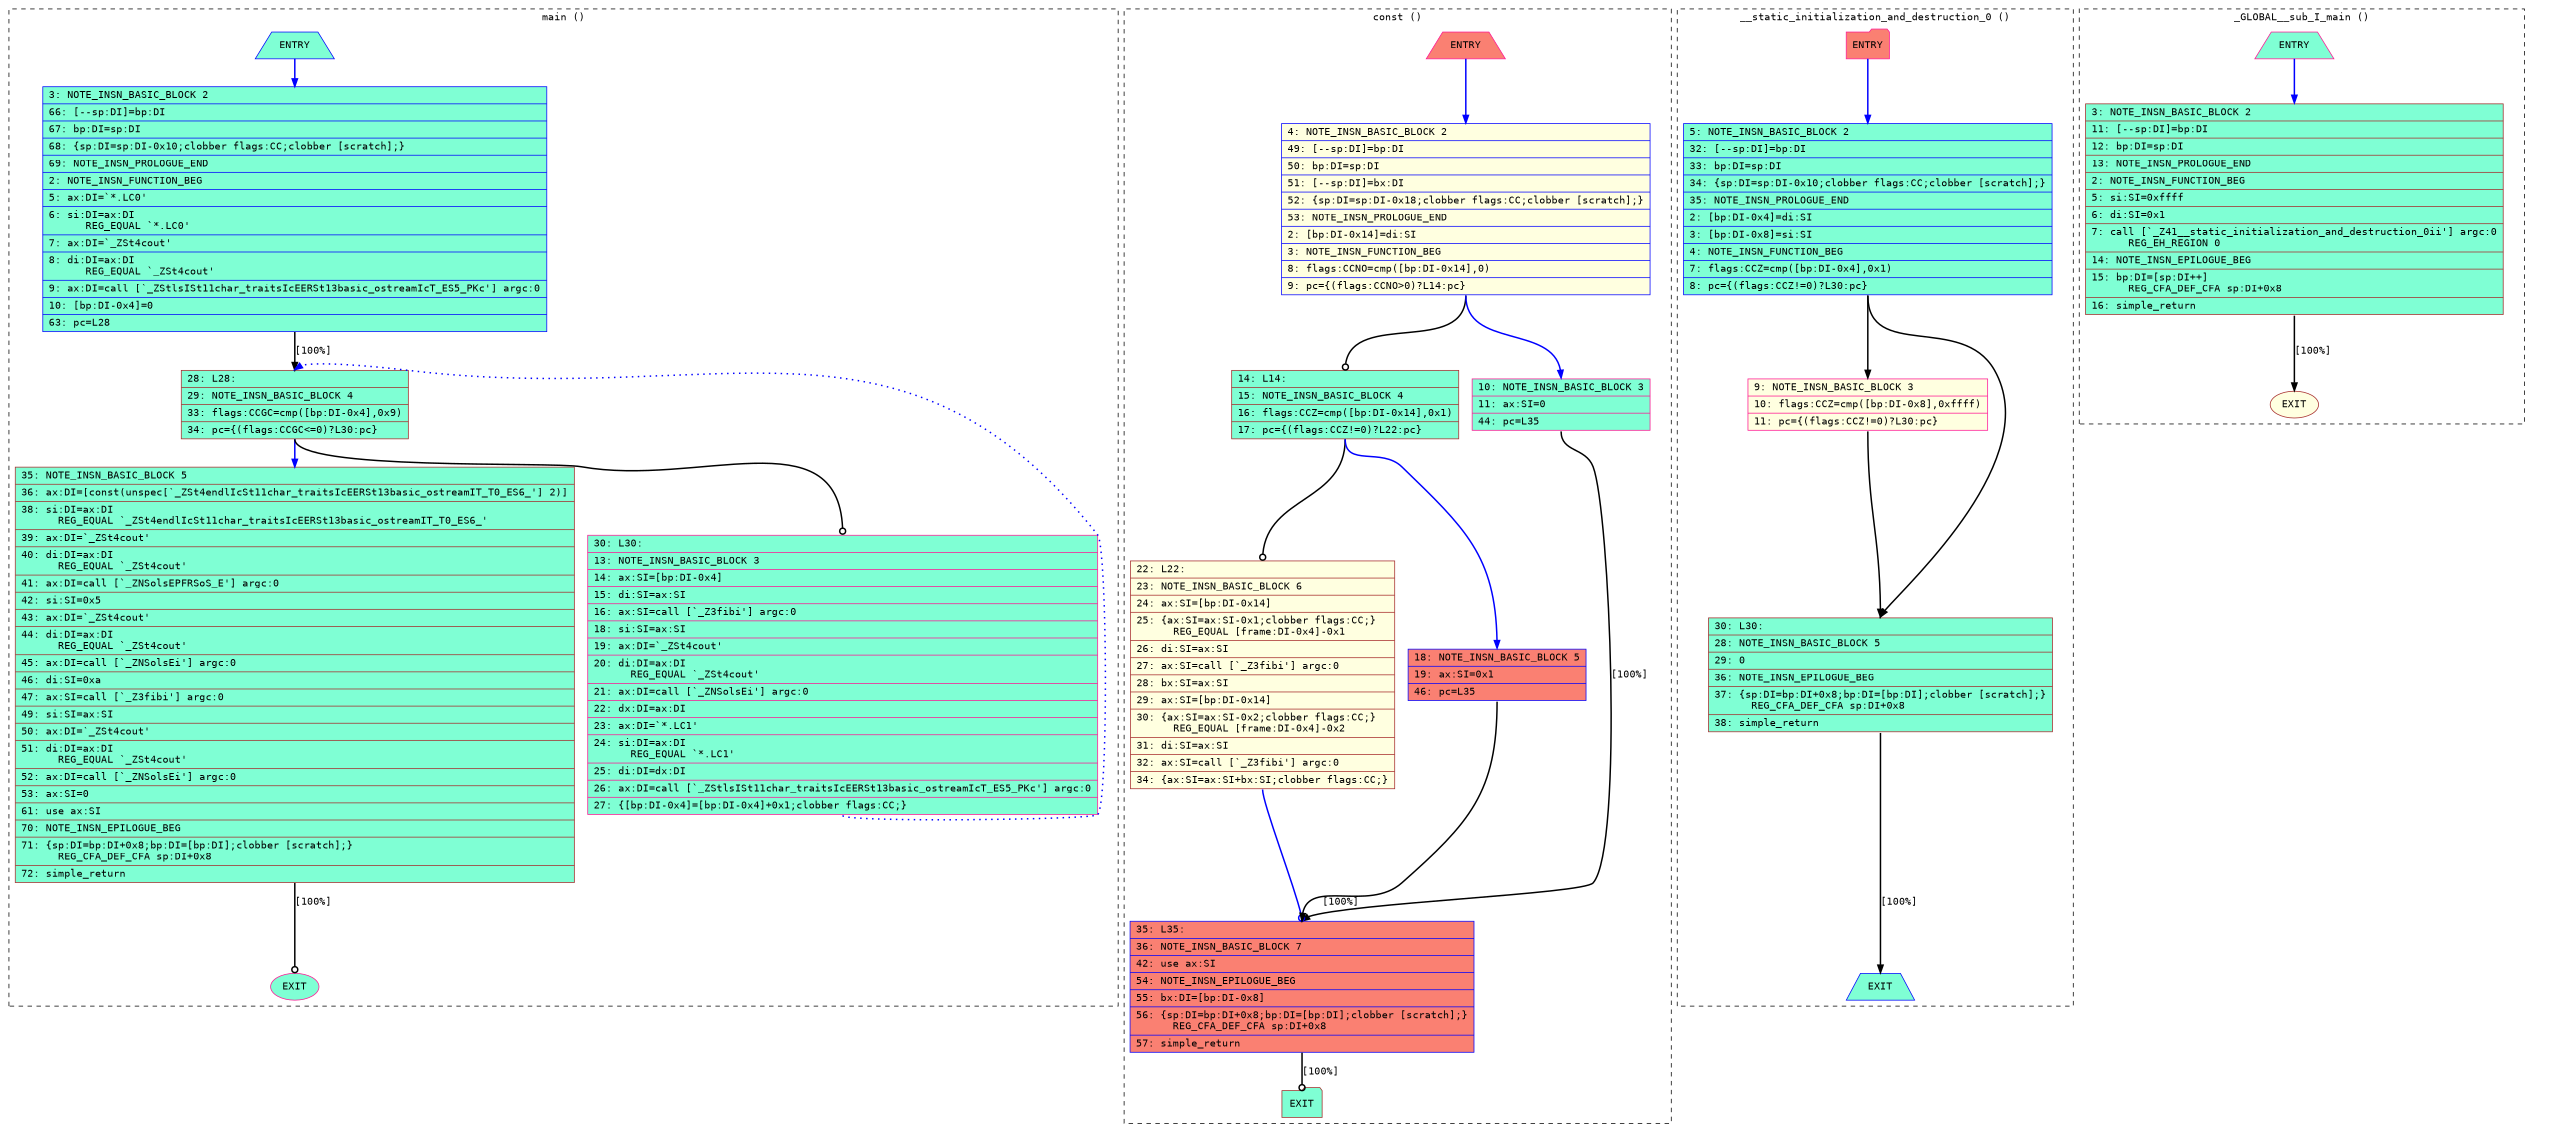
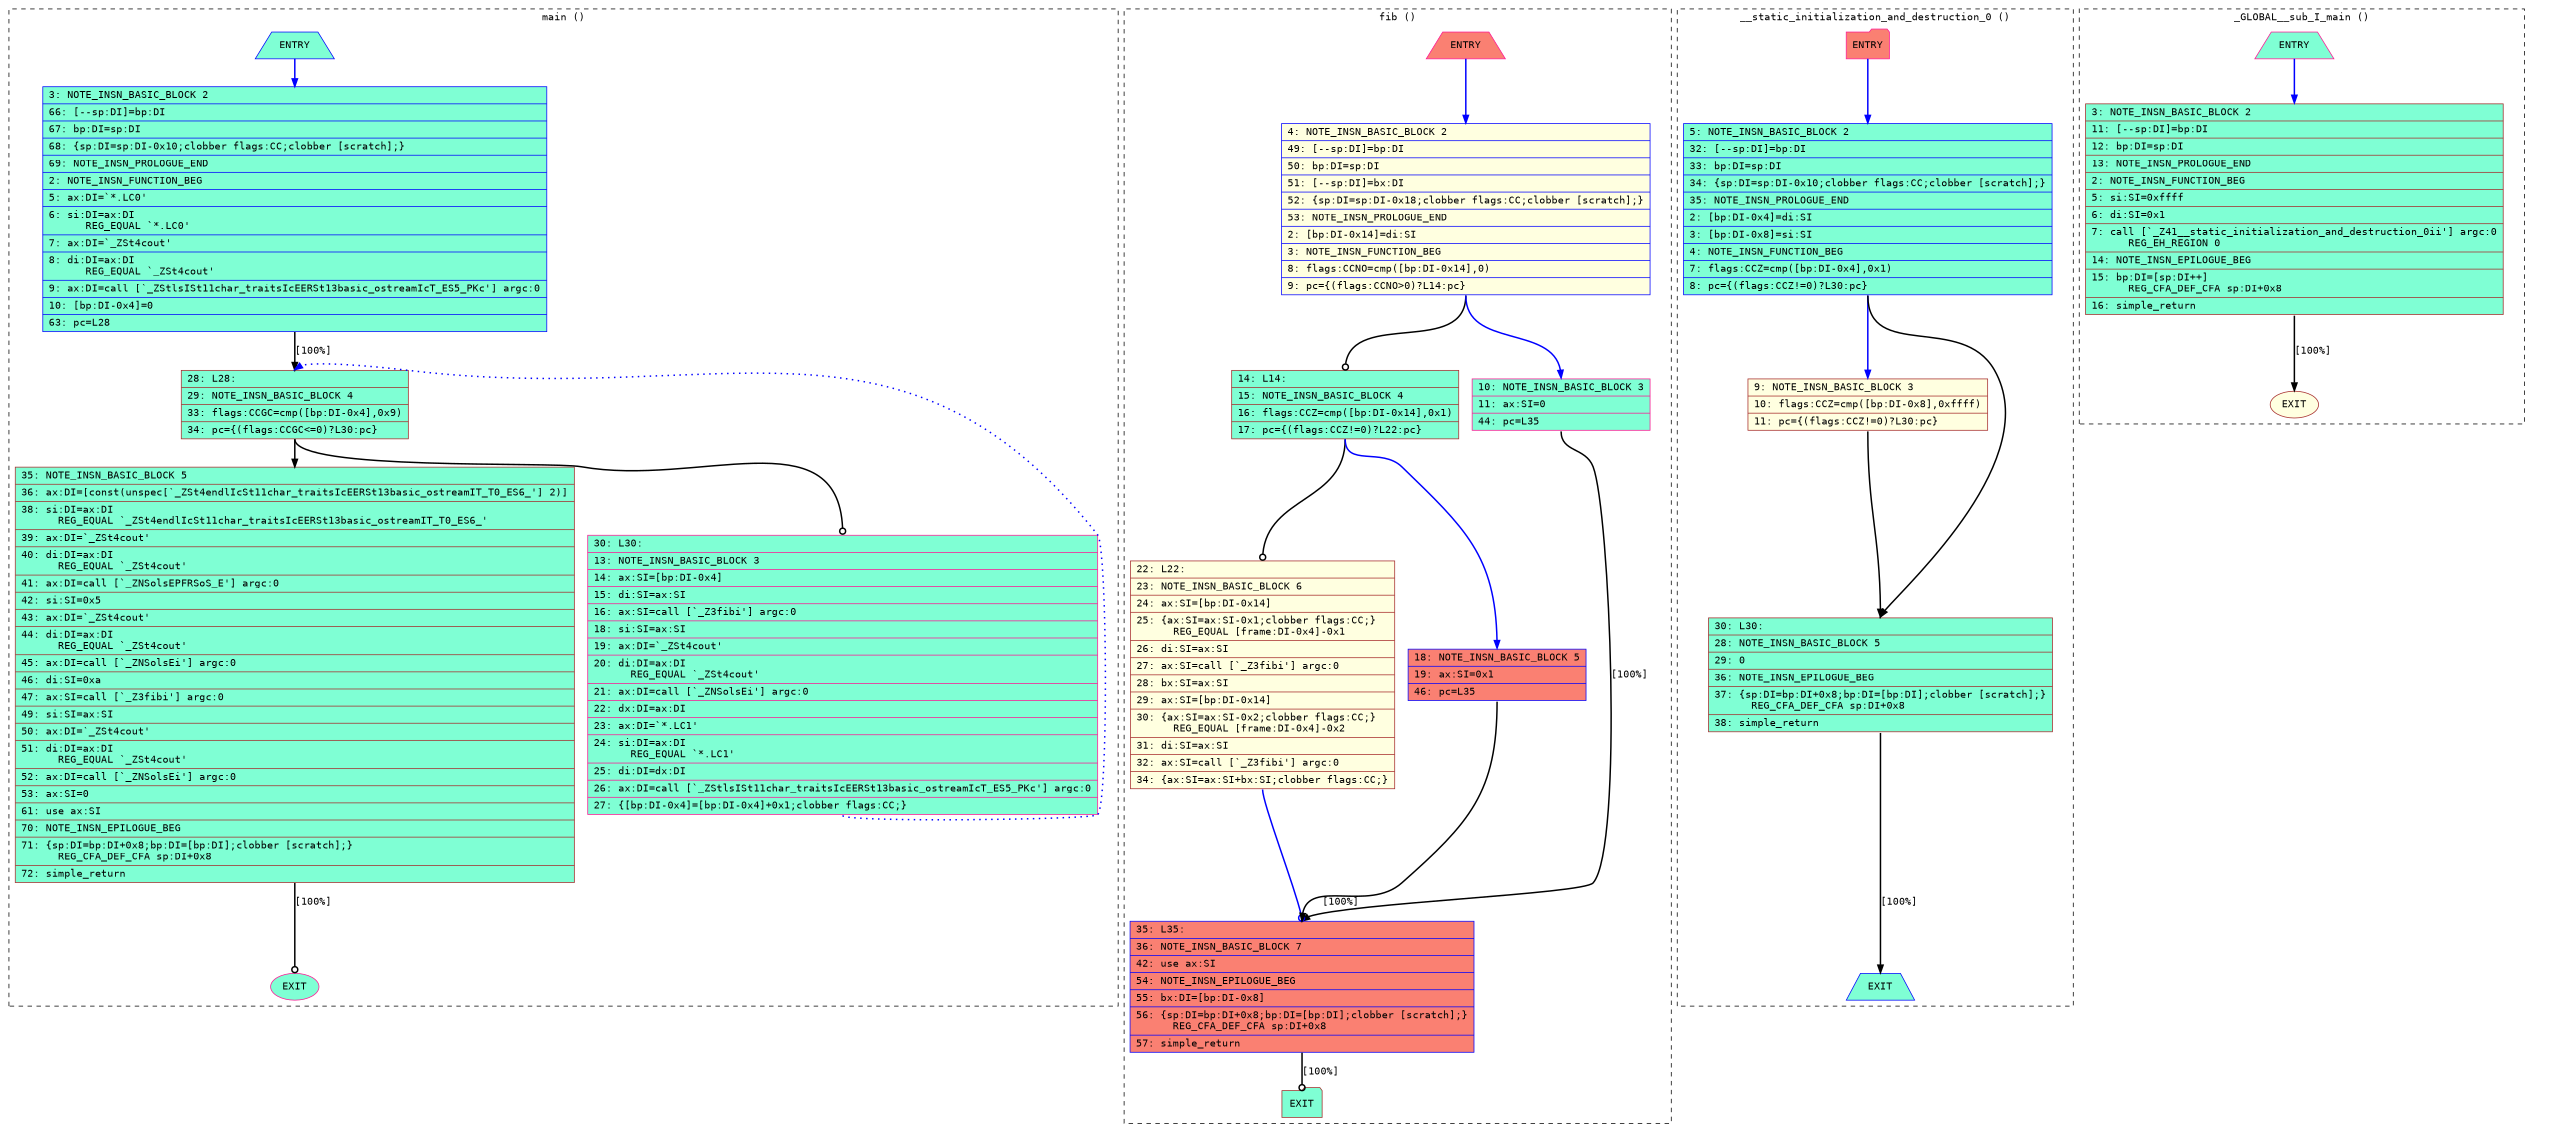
cluster "const ()": label "const ()" -> "fib ()"
edge "5: NOTE_INSN_BASIC_BLOCK 2" -> "9: NOTE_INSN_BASIC_BLOCK 3": color black -> blue
node "9: NOTE_INSN_BASIC_BLOCK 3": color deeppink -> brown
edge "28: L28:" -> "35: NOTE_INSN_BASIC_BLOCK 5": color blue -> black
